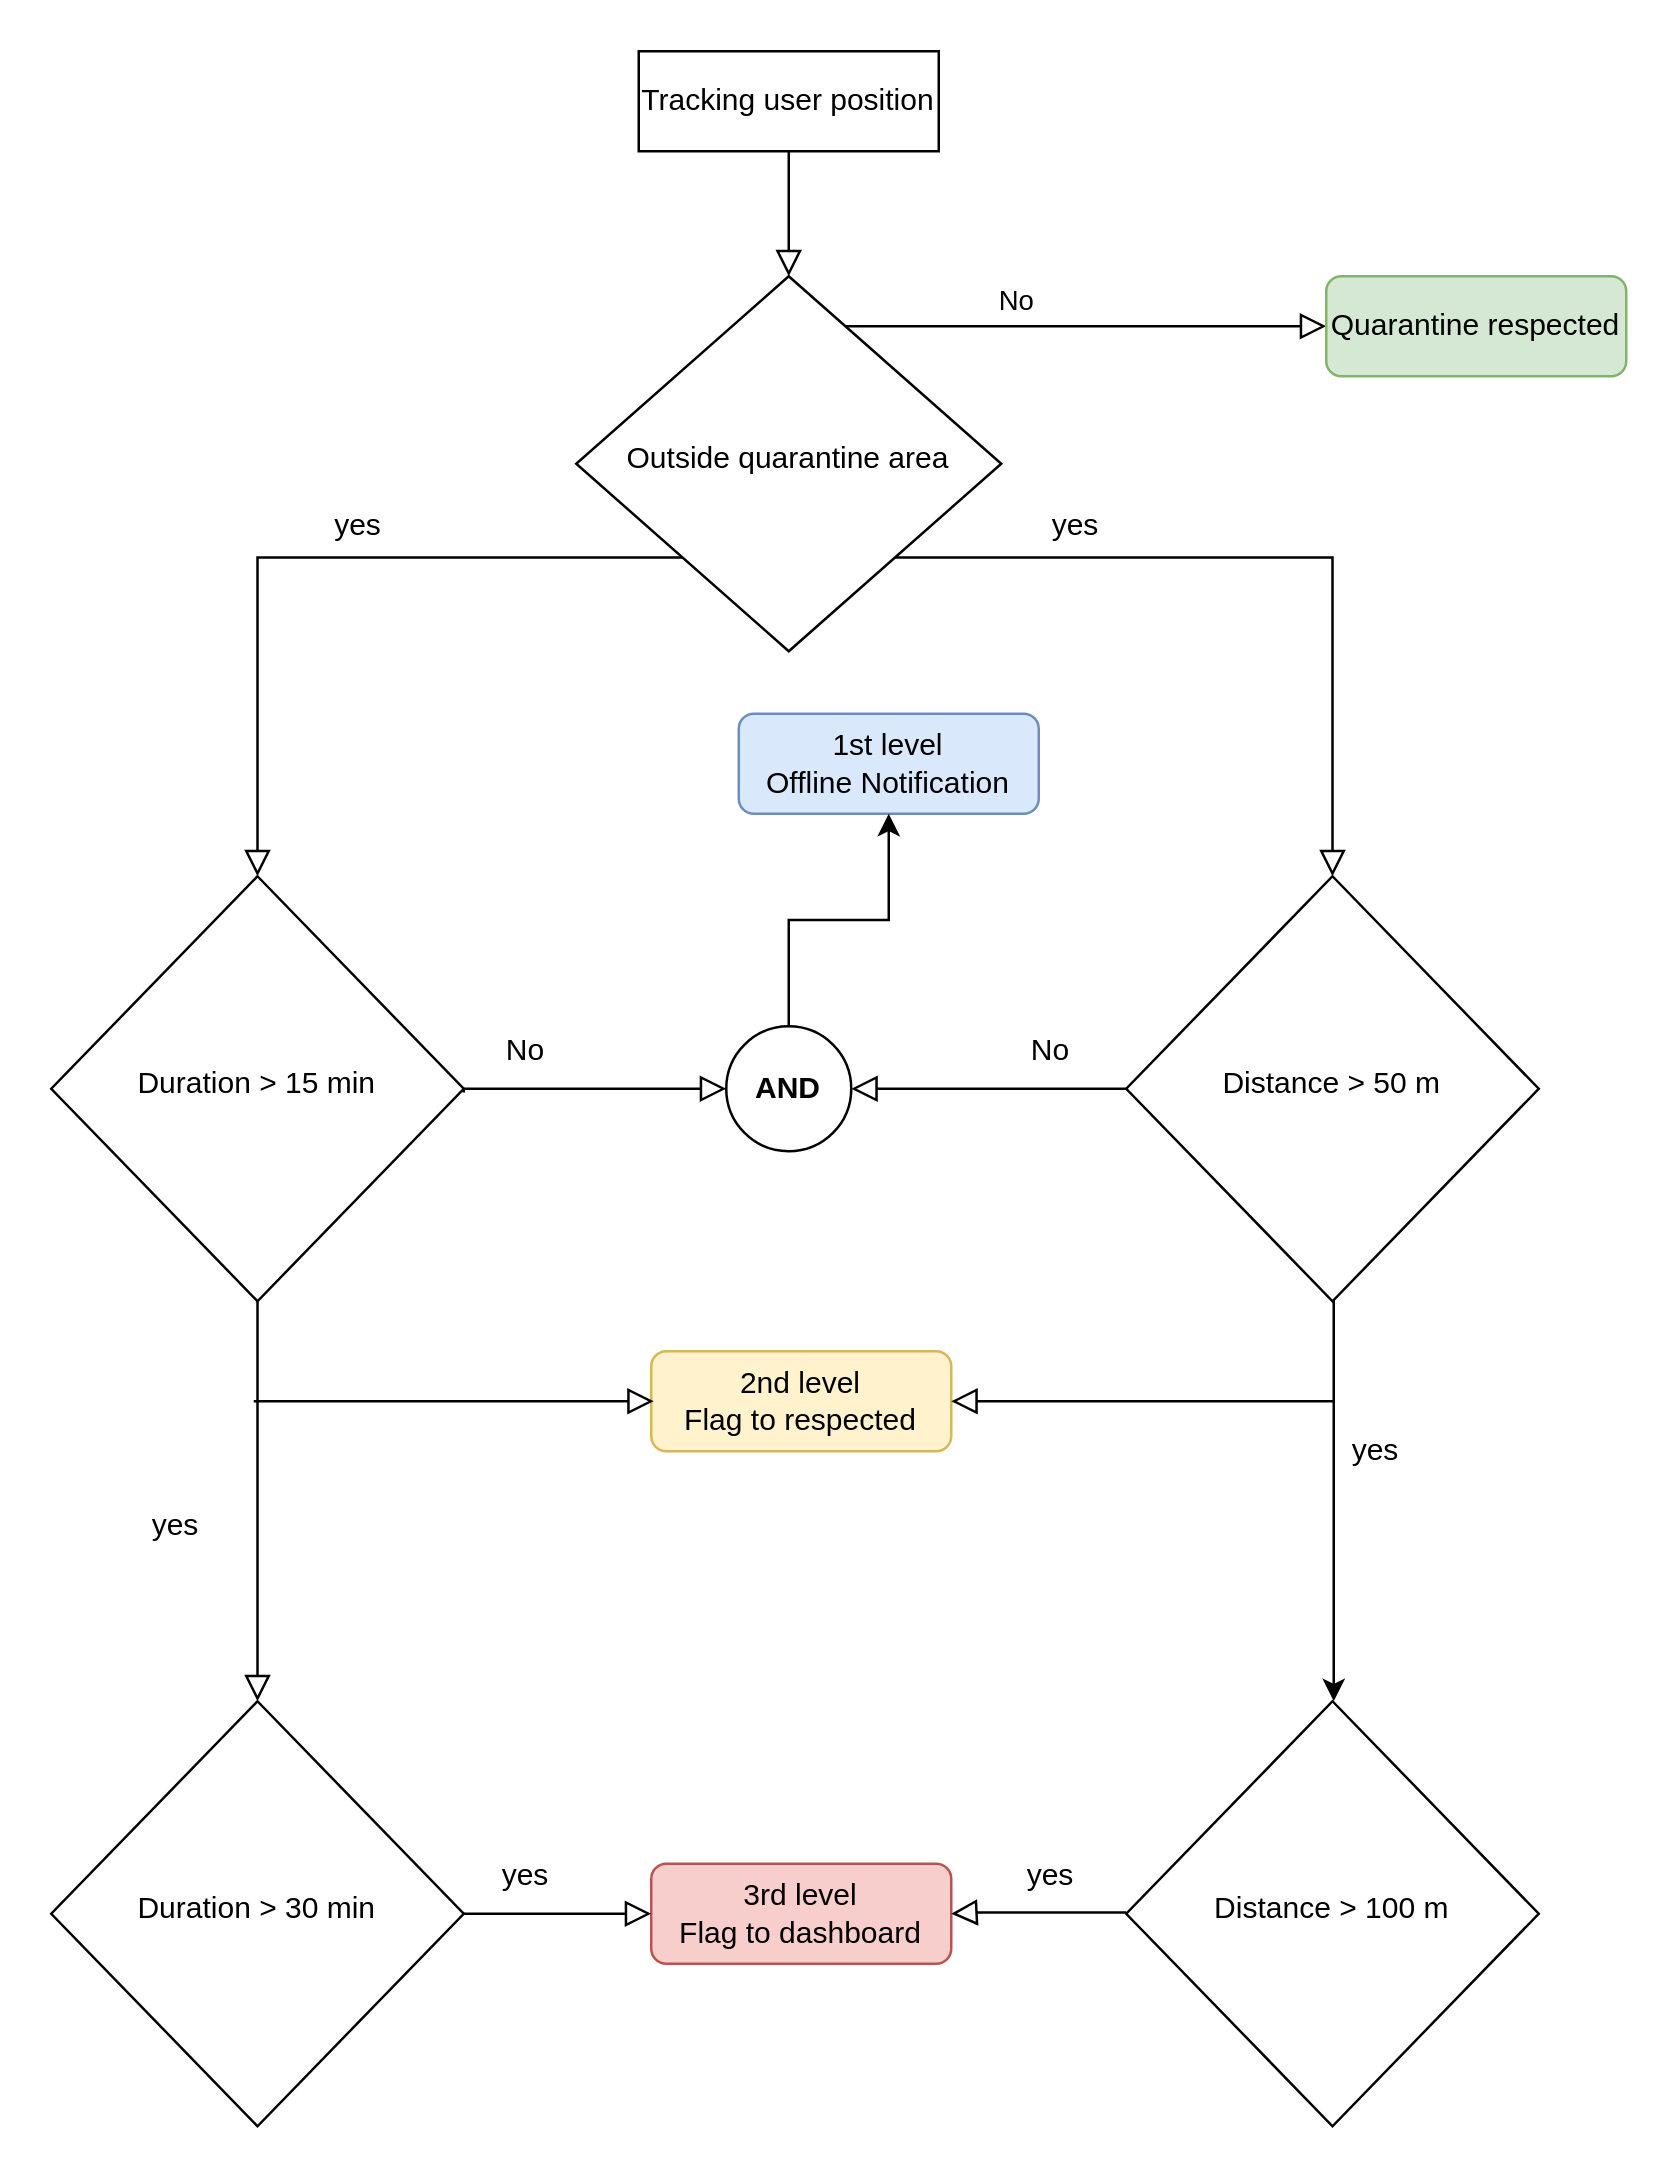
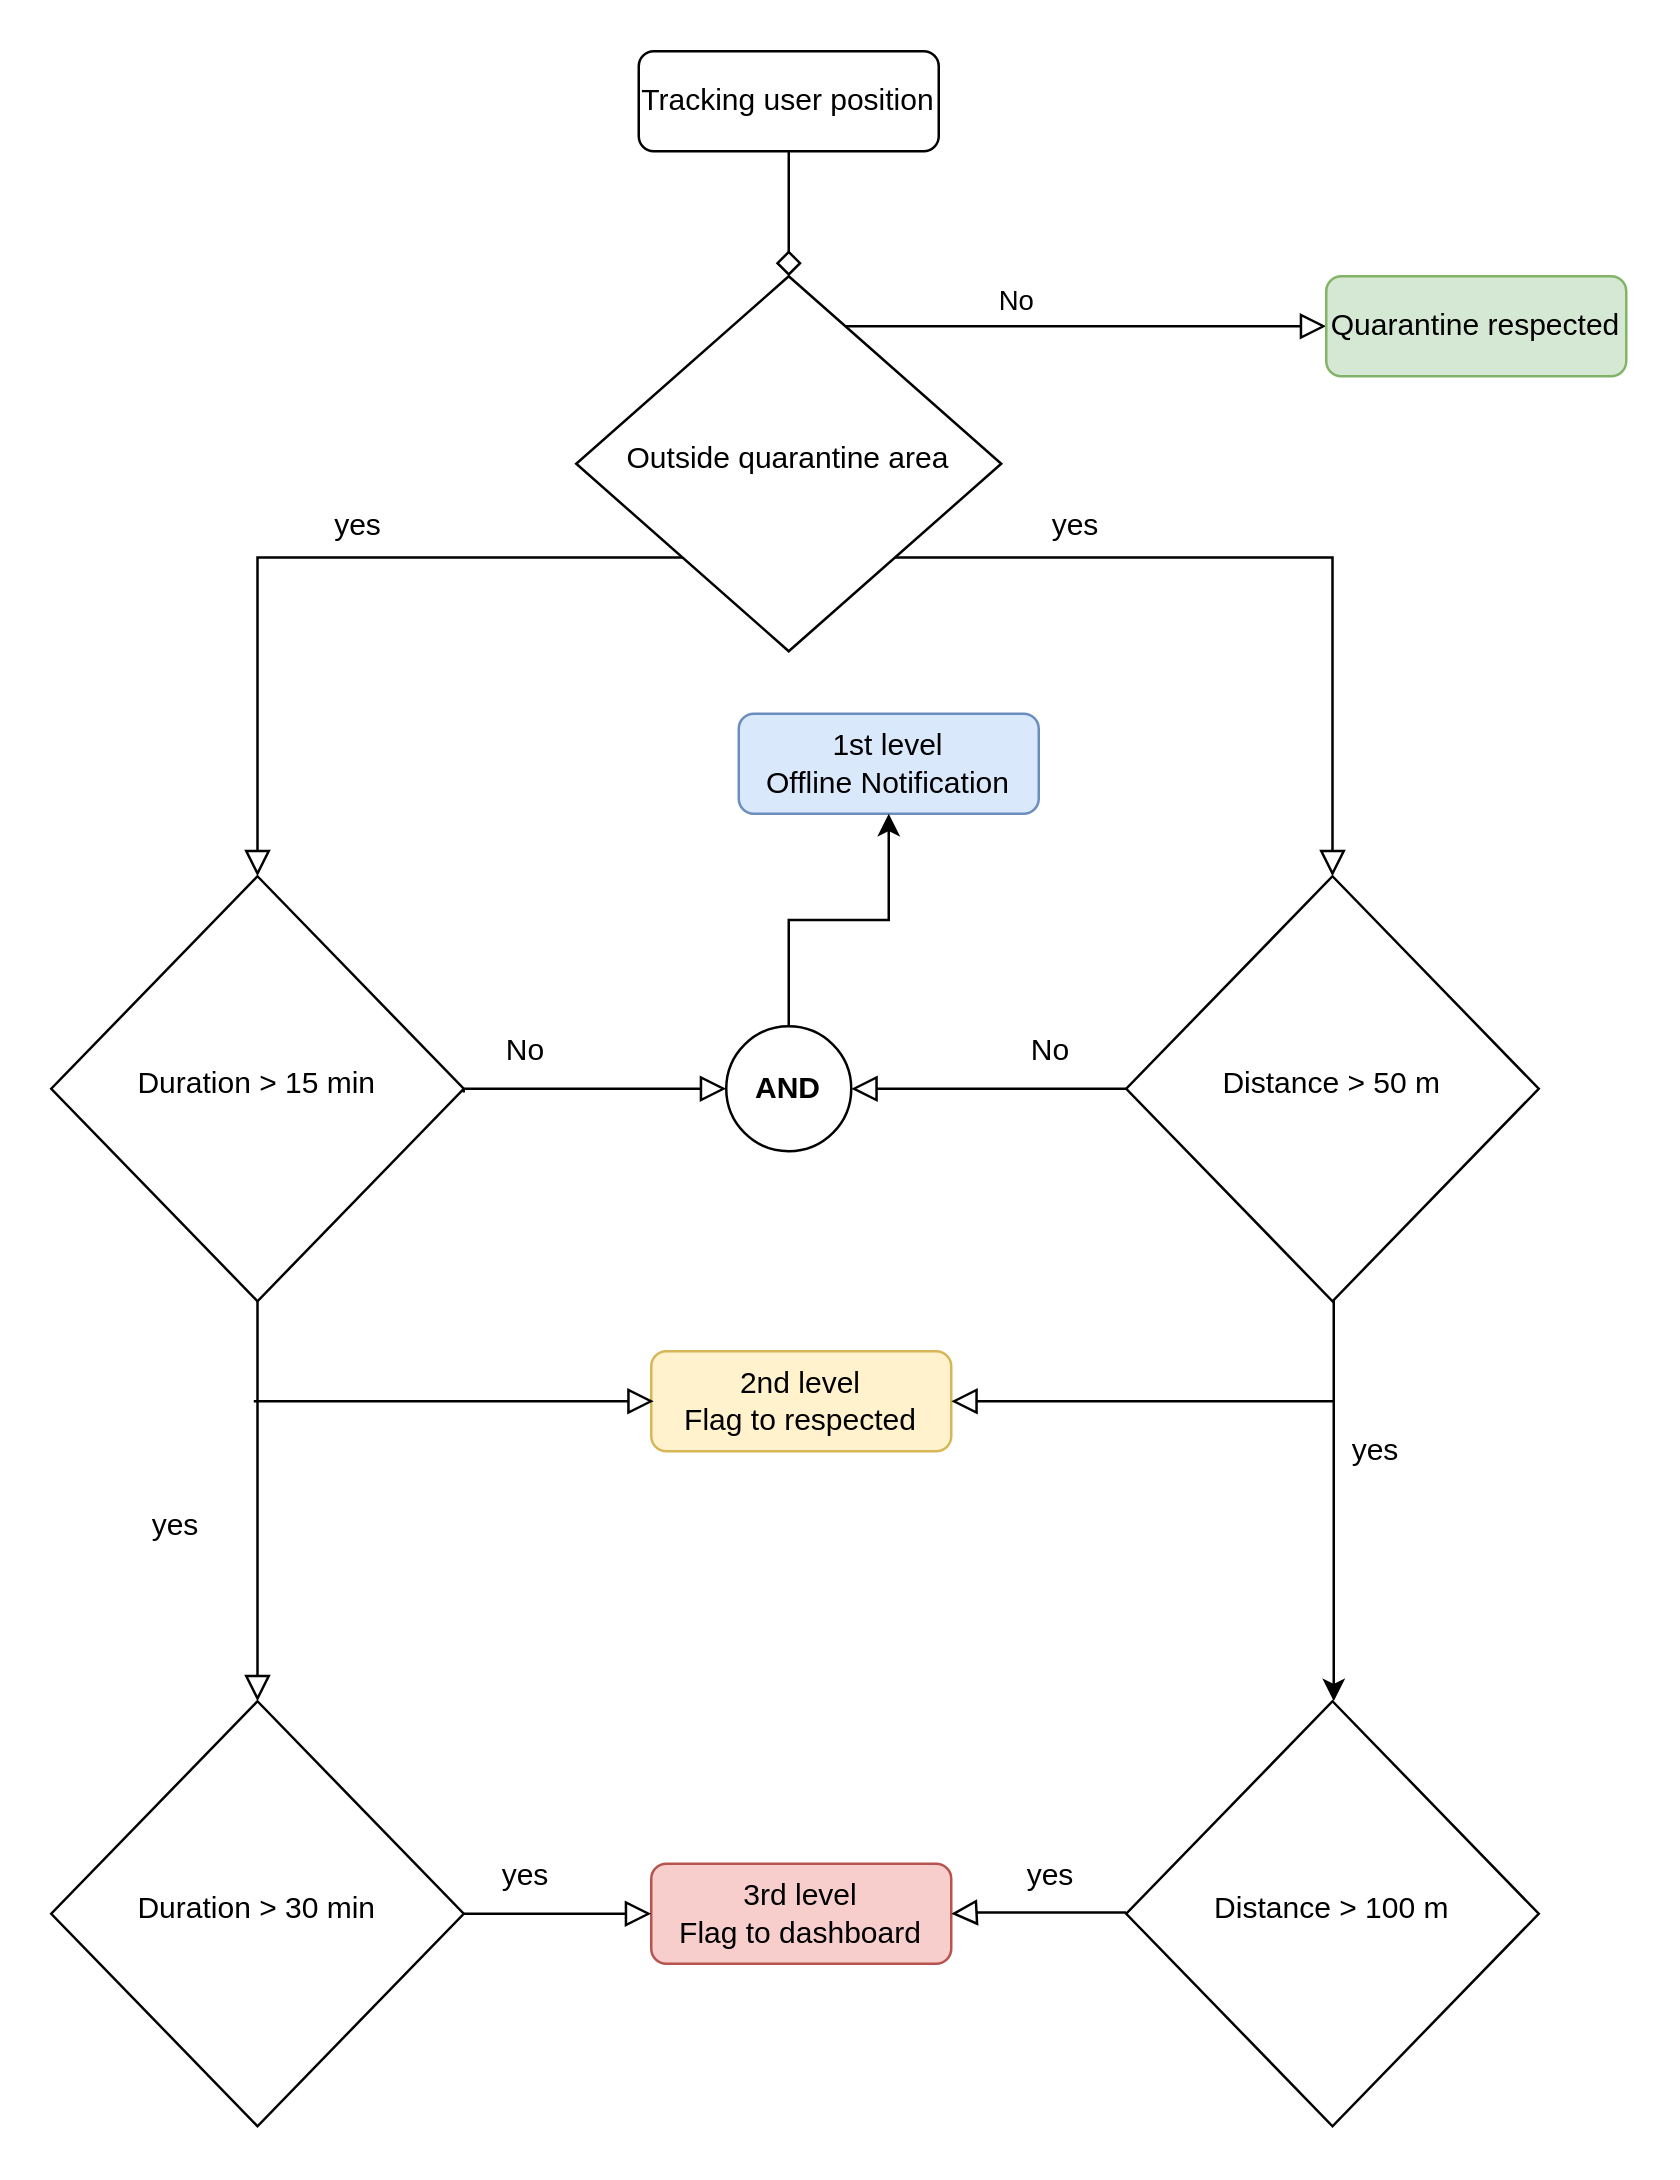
node "Tracking user position": shape rectangle -> rounded rectangle
edge "Tracking user position" -> "Outside quarantine area": arrowhead block -> diamond
